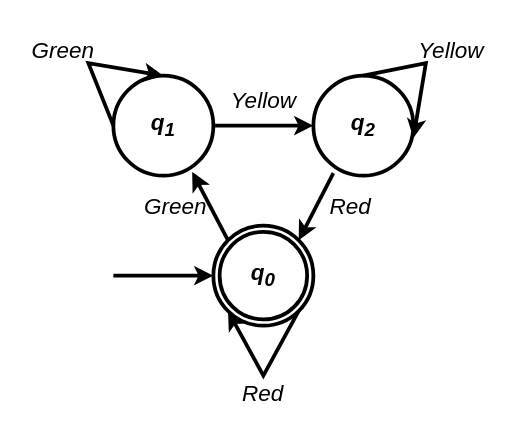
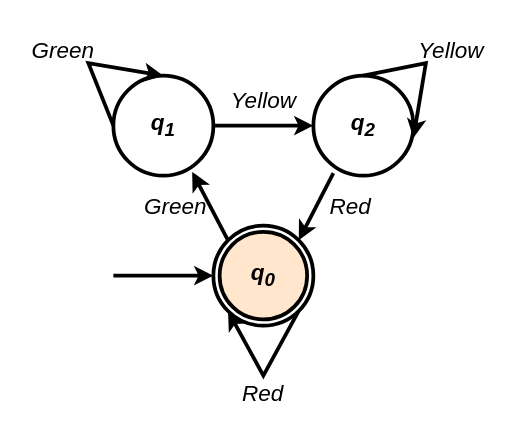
node "q0": fillcolor #ffffff -> #ffe6cc
